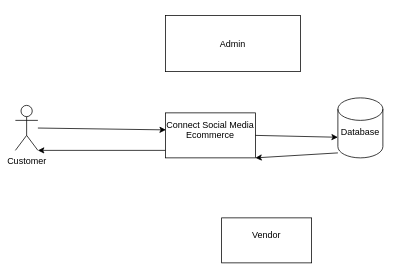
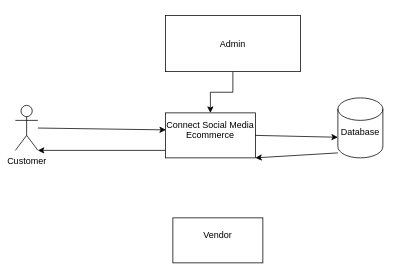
edge "Admin" -> "Connect Social Media Ecommerce": added
node "Vendor": moved (267, 240) -> (218, 240)
